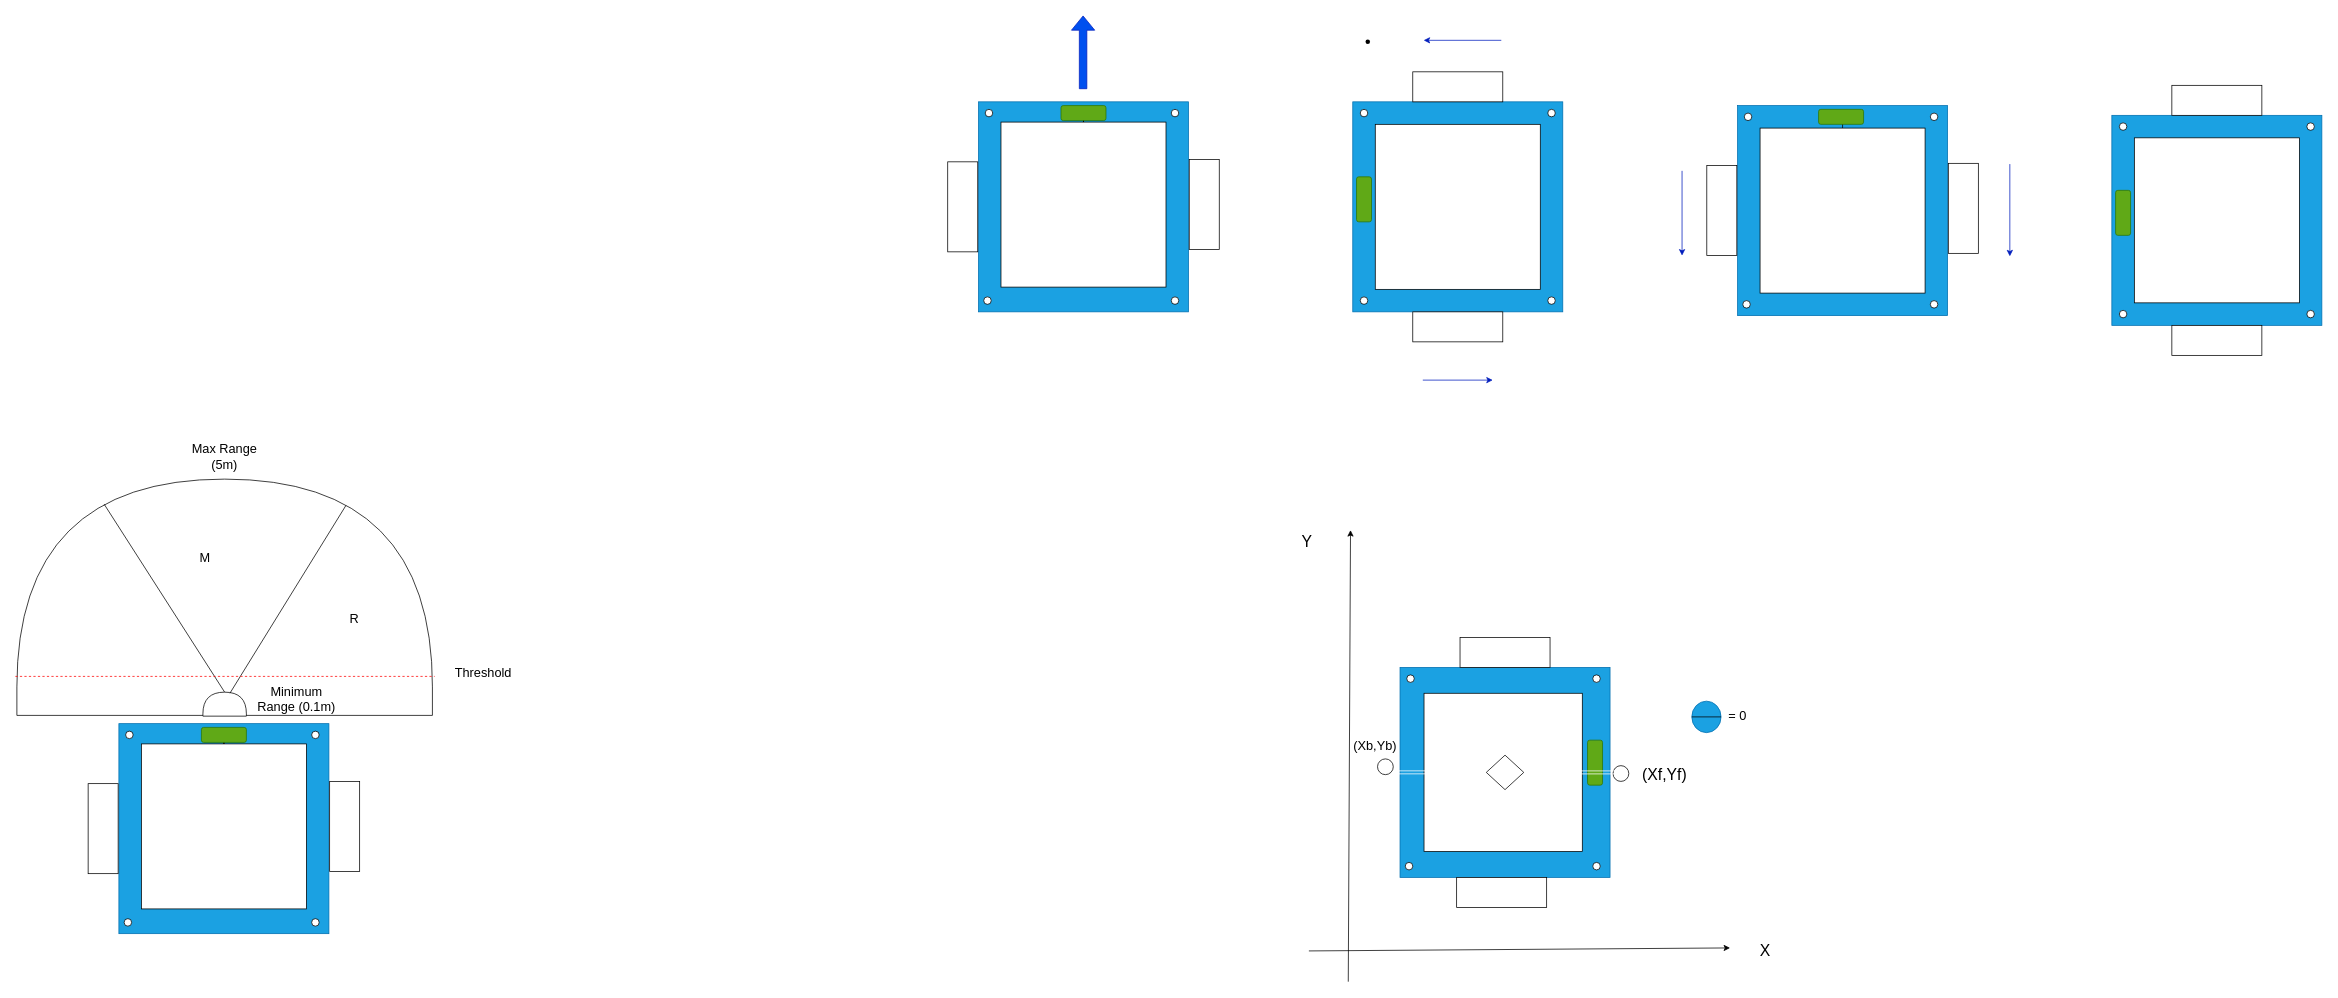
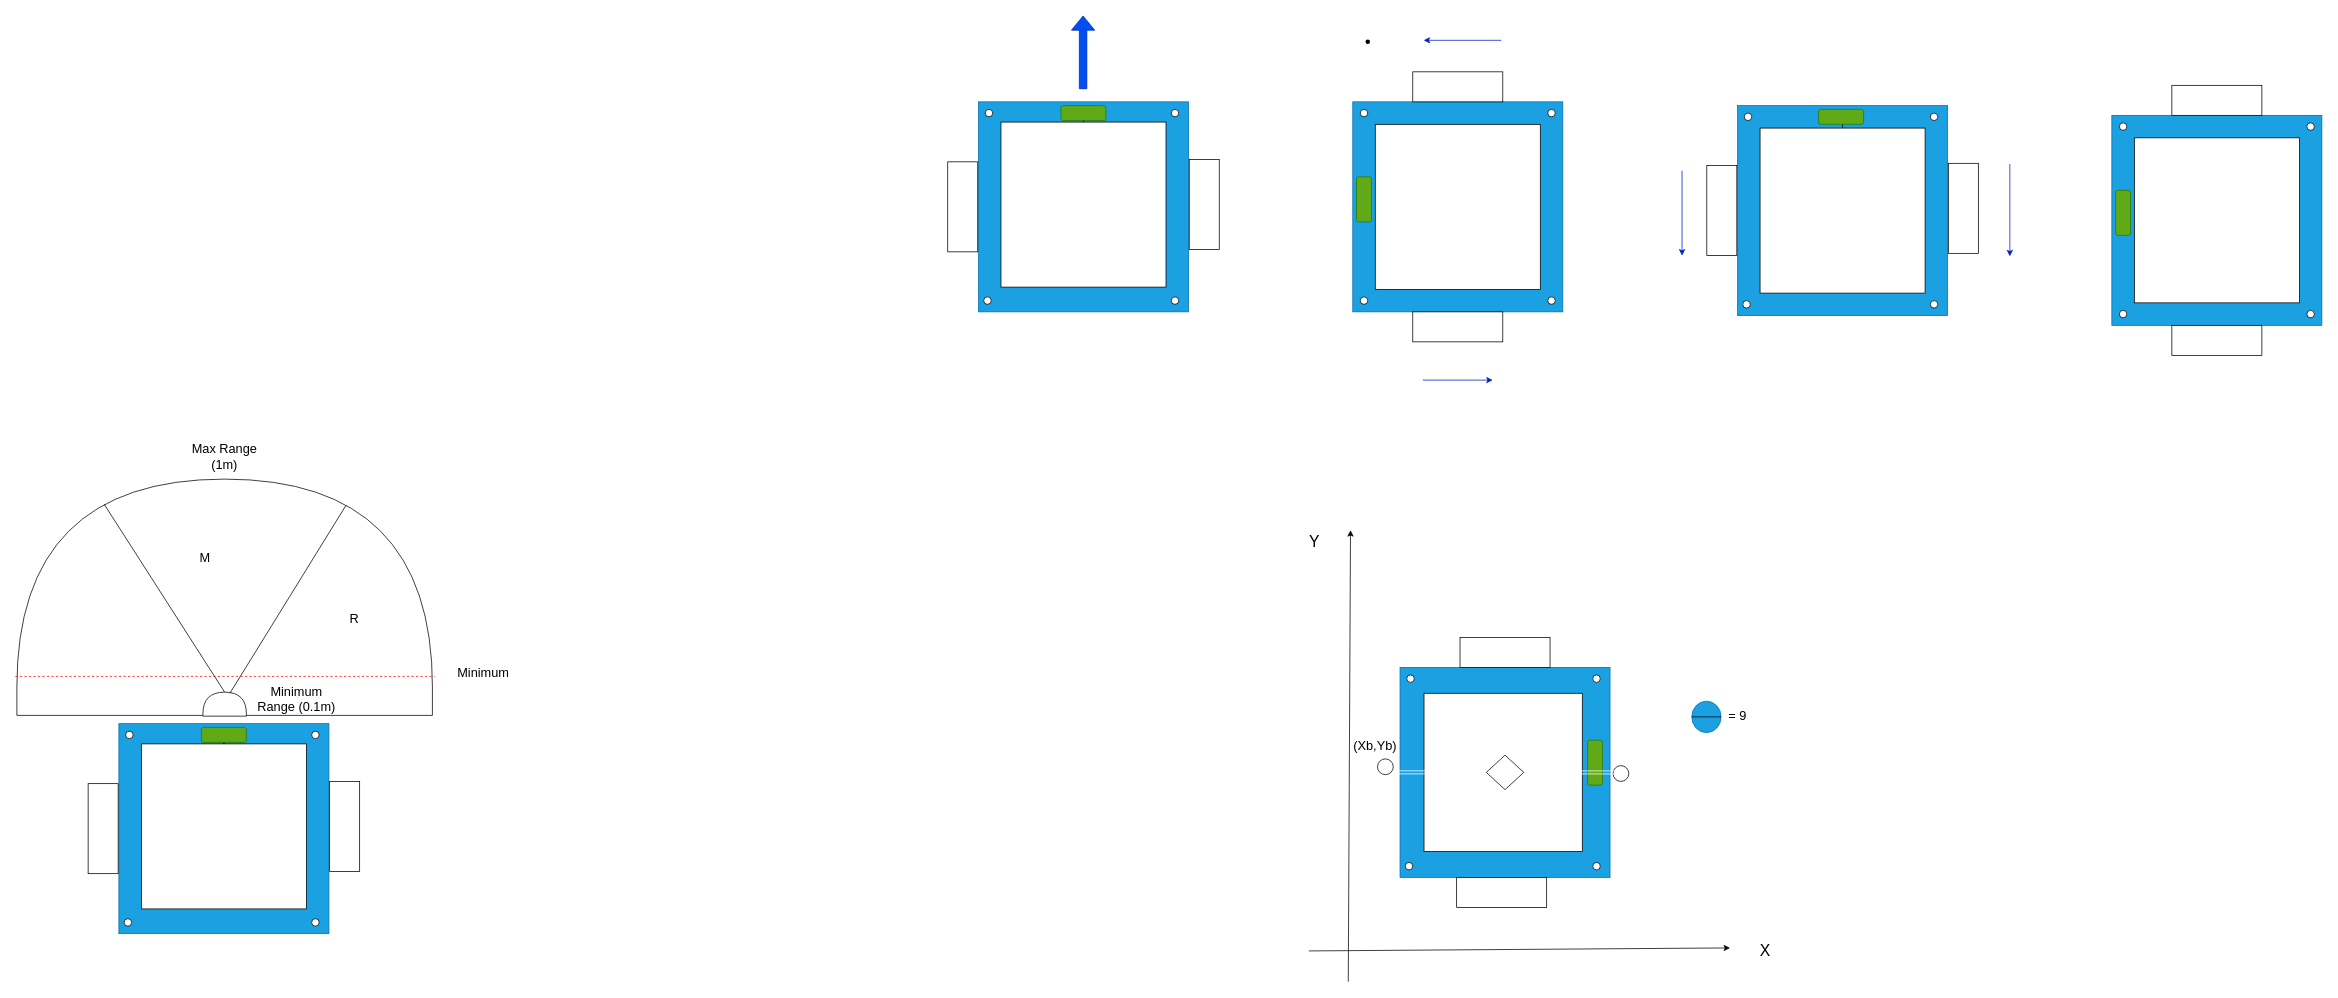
node "Max Range (5m)": label "Max Range (5m)" -> "Max Range (1m)"
node "Y": moved (1307, 541) -> (1314, 541)
node "Threshold": label "Threshold" -> "Minimum"
node "= 0": label "= 0" -> "= 9"
node "(Xf,Yf)": removed
